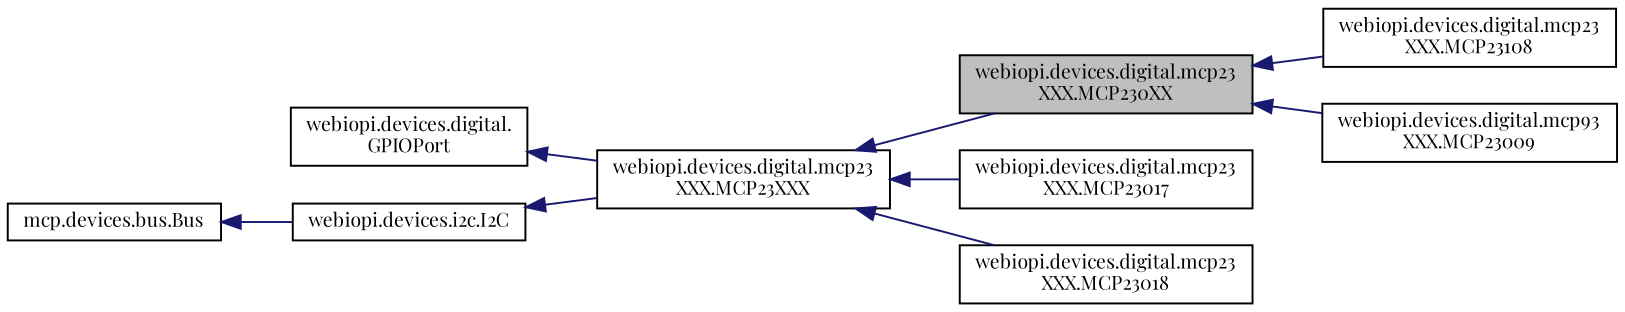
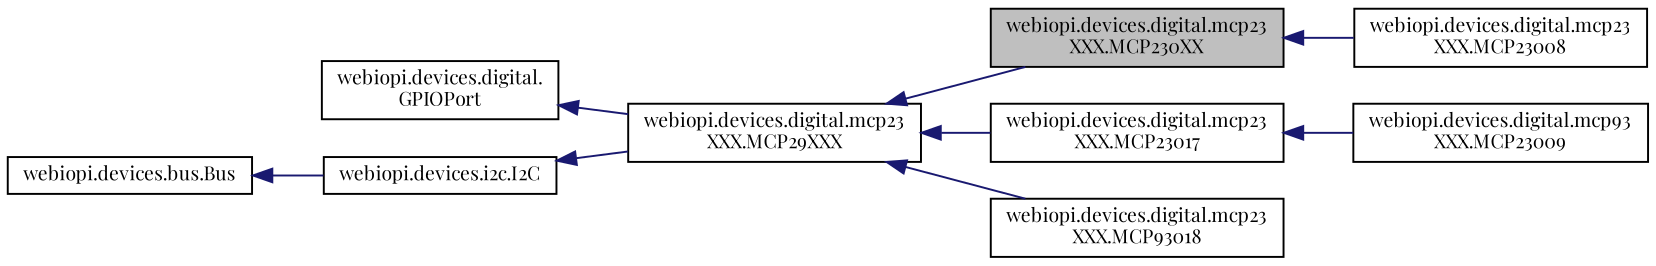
node "webiopi.devices.digital.mcp23 XXX.MCP23108": label "webiopi.devices.digital.mcp23 XXX.MCP23108" -> "webiopi.devices.digital.mcp23 XXX.MCP23008"
edge "webiopi.devices.digital.mcp93 XXX.MCP23009" -> "webiopi.devices.digital.mcp23 XXX.MCP230XX": now "webiopi.devices.digital.mcp93 XXX.MCP23009" -> "webiopi.devices.digital.mcp23 XXX.MCP23017"
node "webiopi.devices.digital.mcp23 XXX.MCP23XXX": label "webiopi.devices.digital.mcp23 XXX.MCP23XXX" -> "webiopi.devices.digital.mcp23 XXX.MCP29XXX"
node "mcp.devices.bus.Bus": label "mcp.devices.bus.Bus" -> "webiopi.devices.bus.Bus"
node "webiopi.devices.digital.mcp23 XXX.MCP23018": label "webiopi.devices.digital.mcp23 XXX.MCP23018" -> "webiopi.devices.digital.mcp23 XXX.MCP93018"
